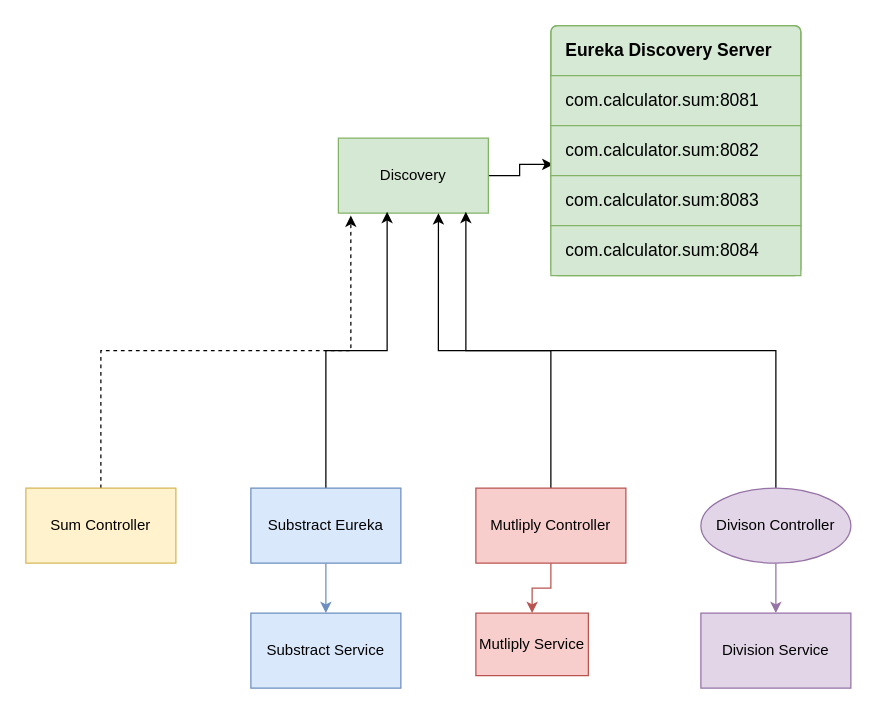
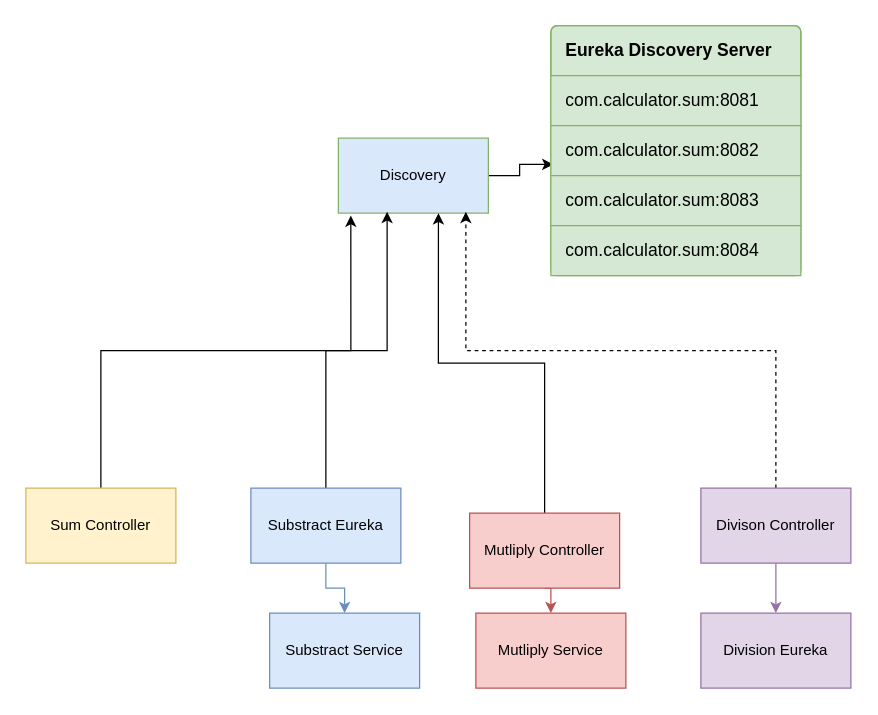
node "Discovery": fillcolor #d5e8d4 -> #dae8fc
edge "Sum Controller" -> "Discovery": style dashed -> solid
edge "Divison Controller" -> "Discovery": style solid -> dashed
node "Mutliply Controller": moved (551, 526) -> (544, 551)
node "Divison Controller": shape ellipse -> rectangle
node "Mutliply Service": size 113x63 -> 150x75
node "Substract Service": moved (326, 651) -> (344, 651)
node "Division Service": label "Division Service" -> "Division Eureka"
